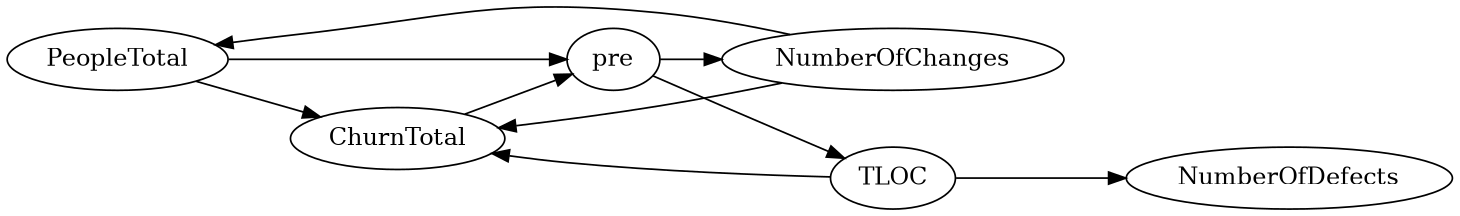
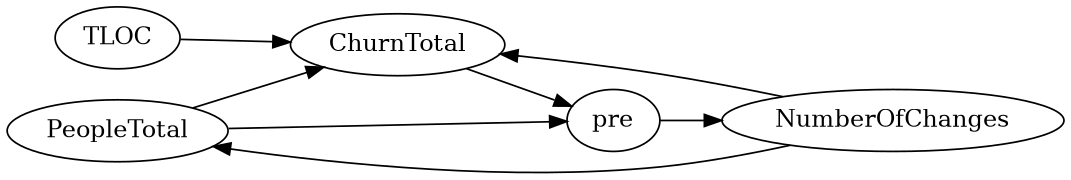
edge "pre" -> "TLOC": removed
node "NumberOfDefects": removed
